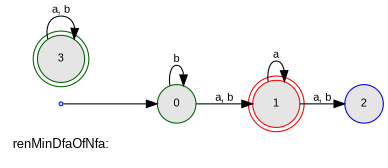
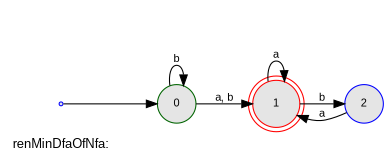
node "3": removed
edge "1" -> "2": label "a, b" -> "b"
edge "2" -> "1": added, label "a"
